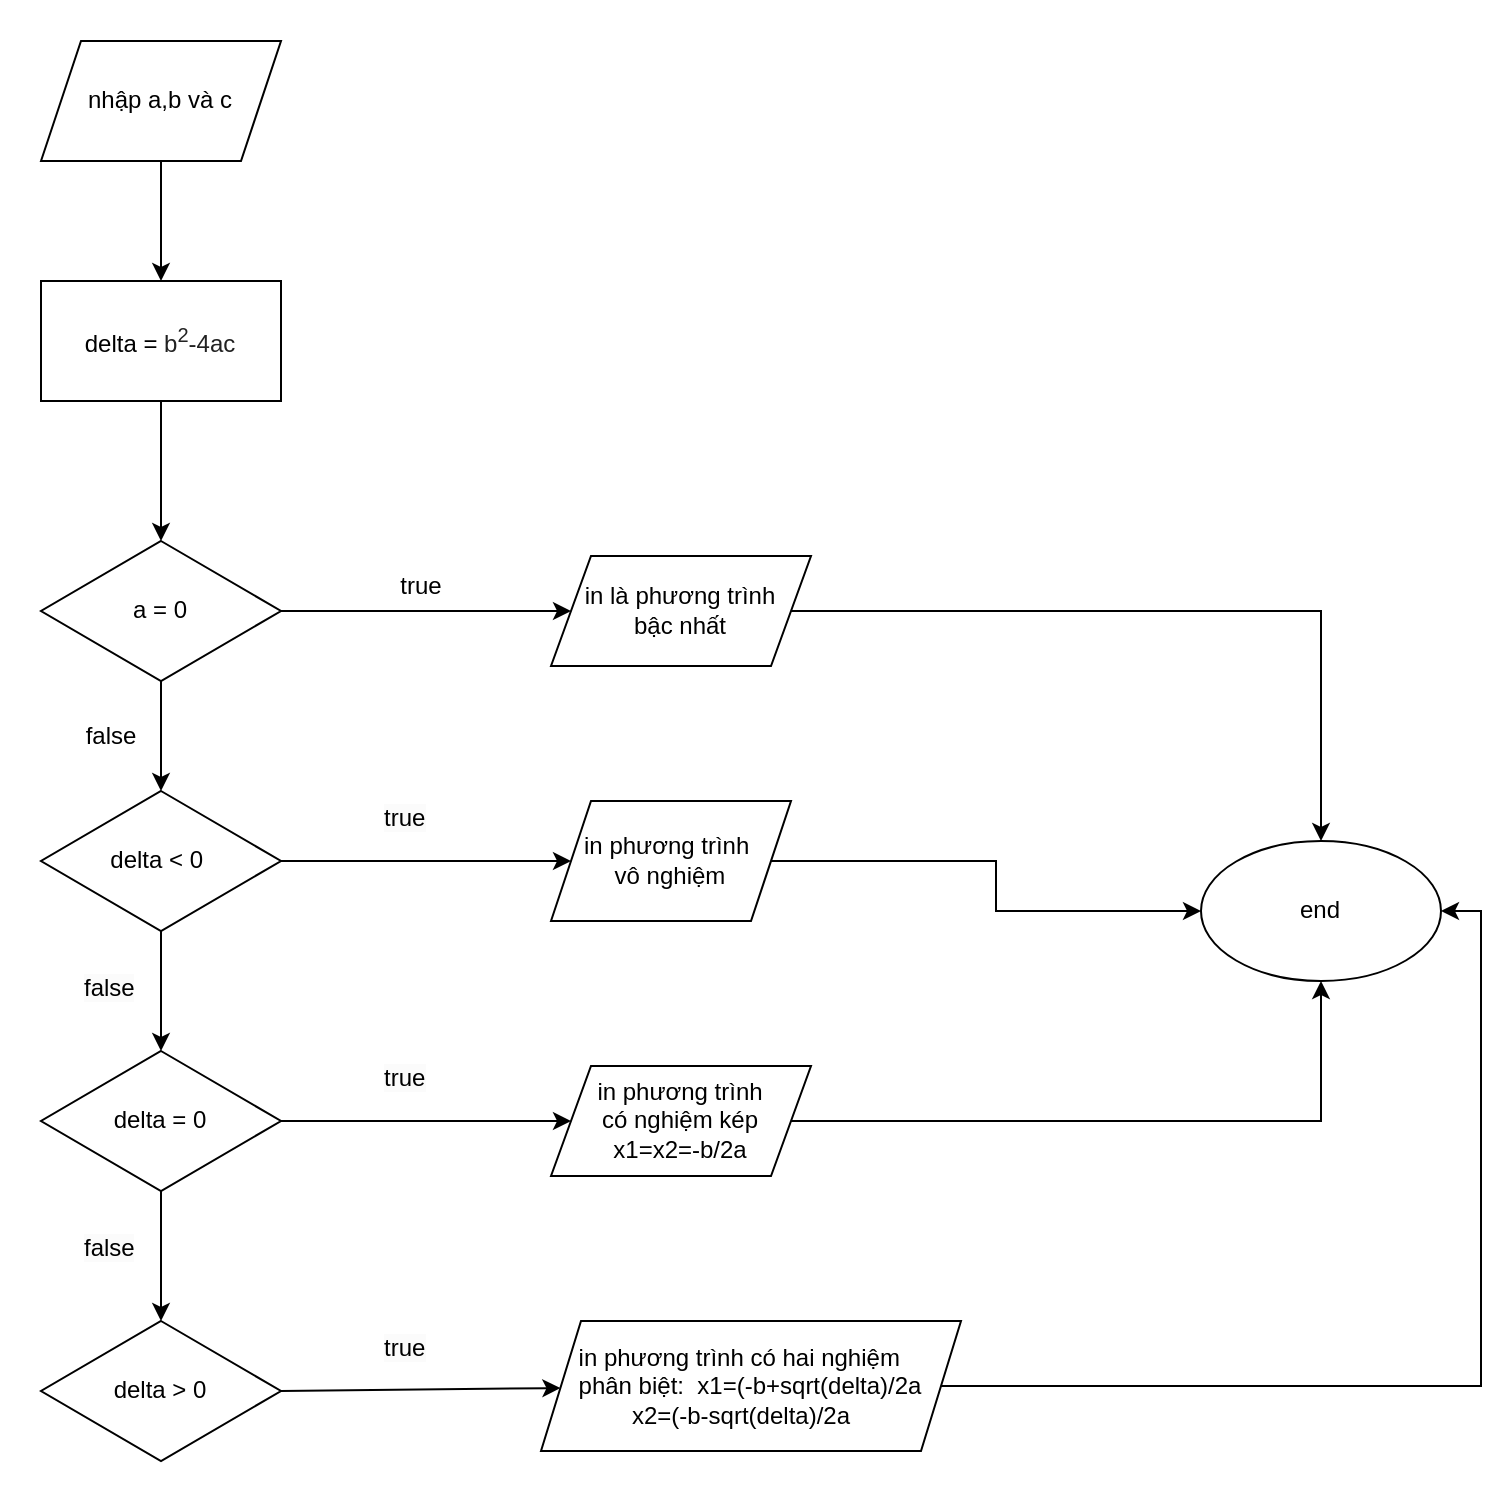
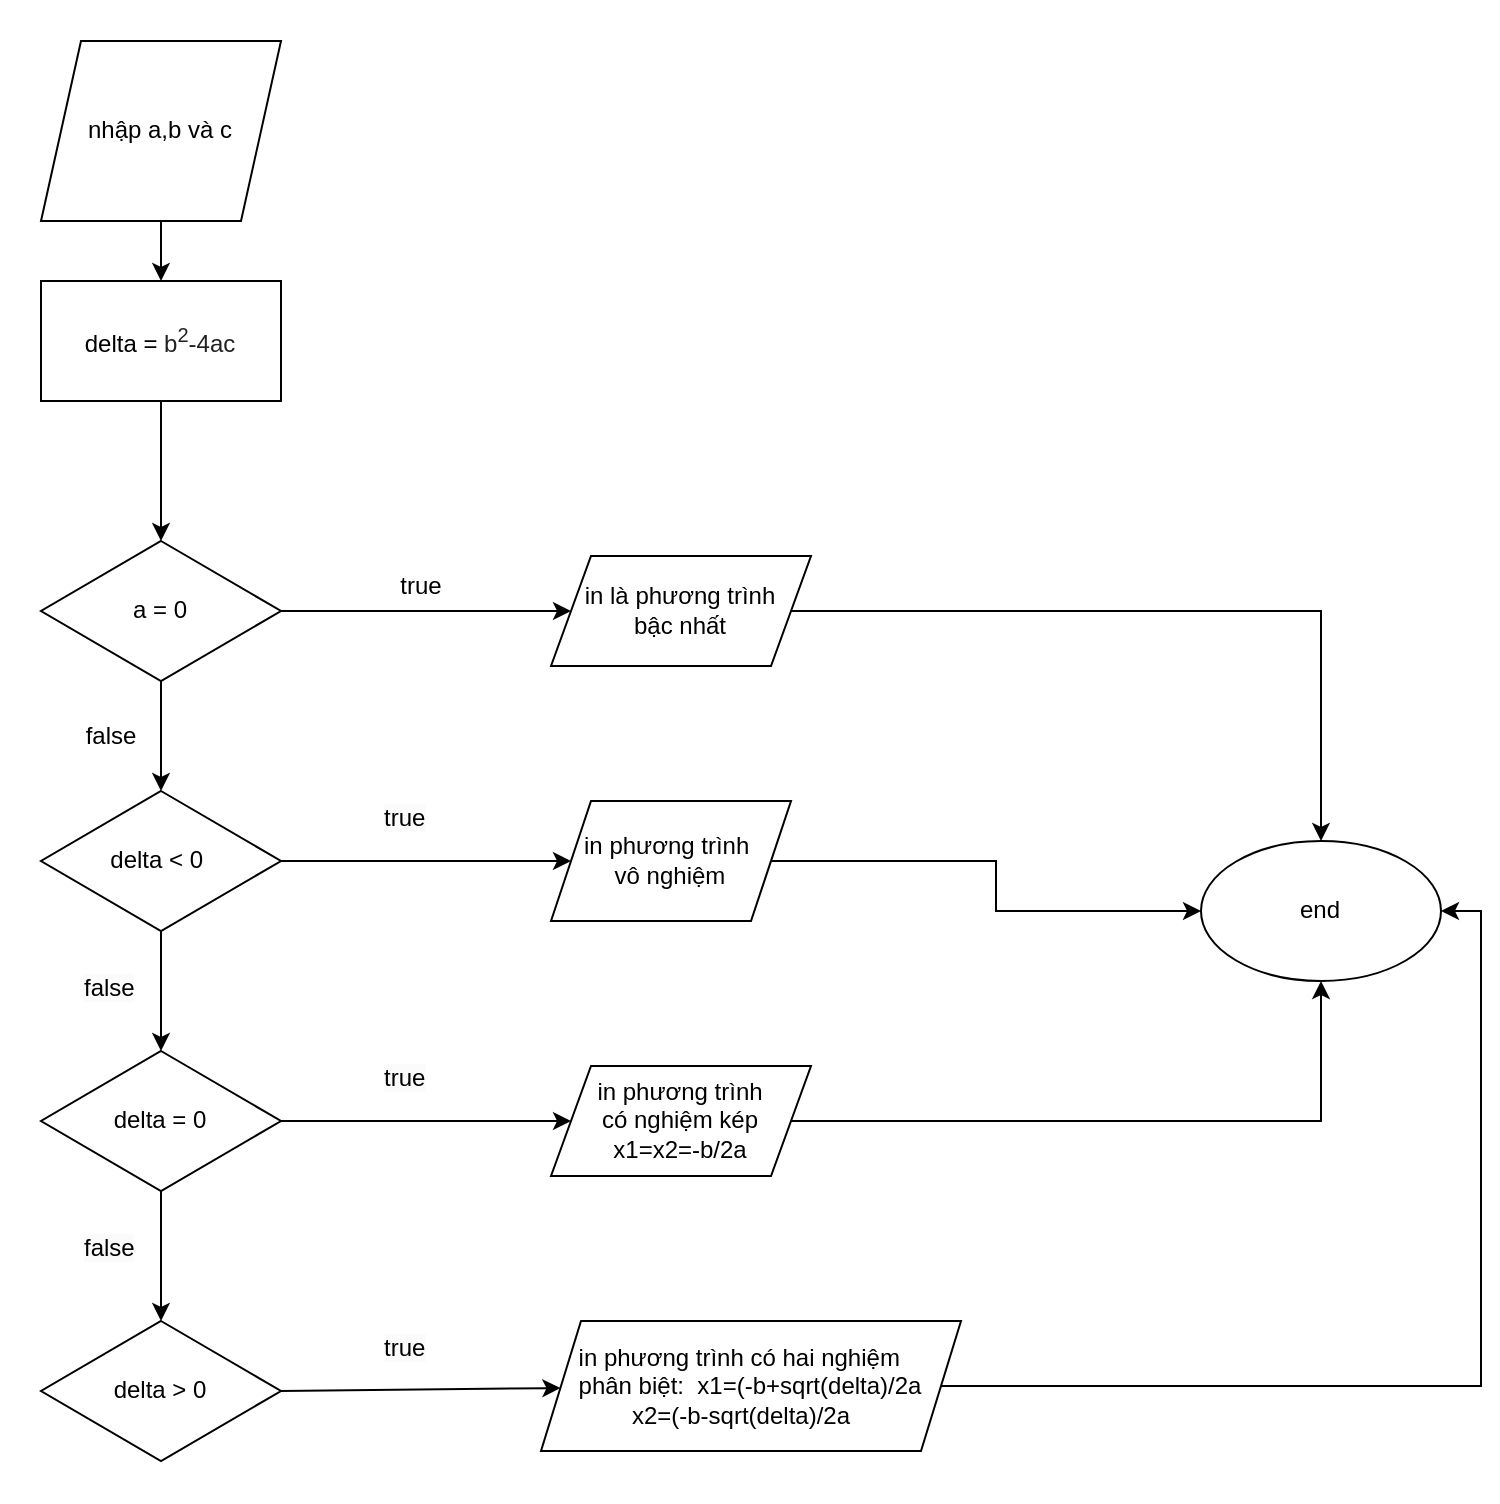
node "nhập a,b và c": size 240x120 -> 240x180
